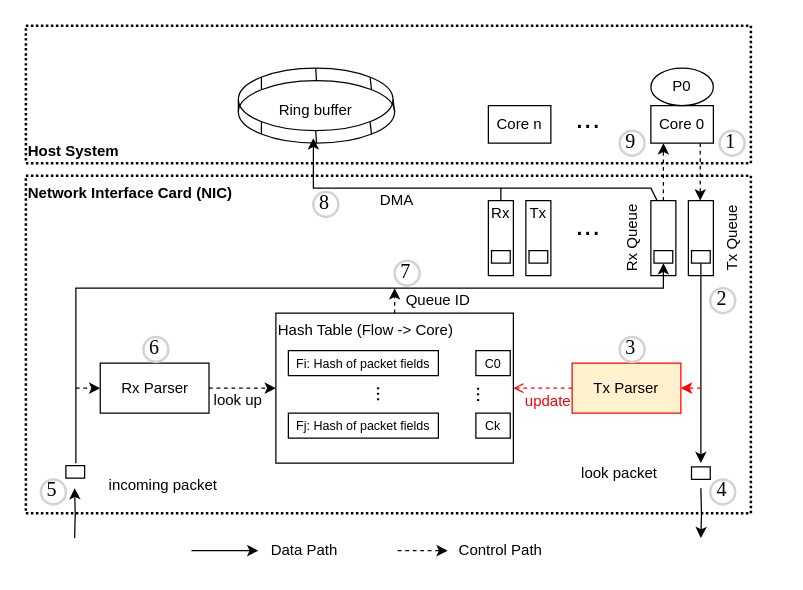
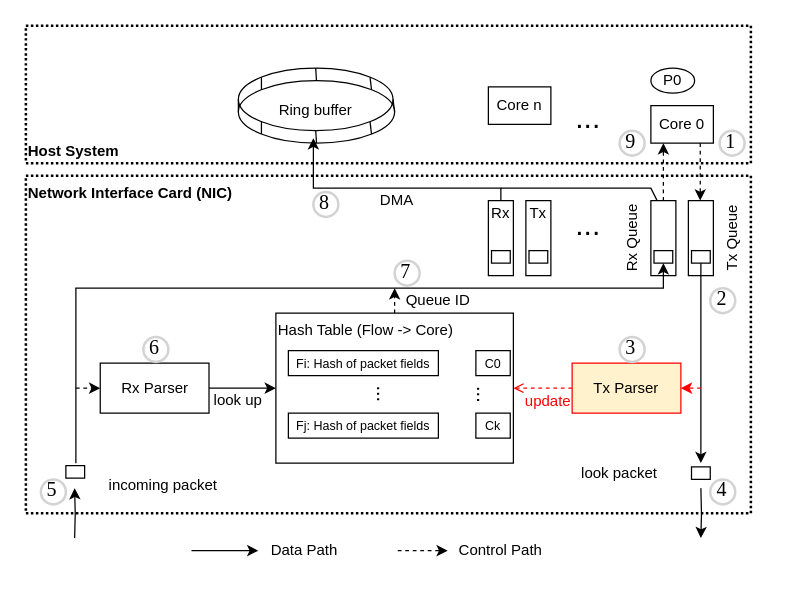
node "P0": size 63x38 -> 44x25
node "Core n": moved (519, 124) -> (519, 106)
edge "Rx Parser" -> "Hash Table (Flow -> Core)": style dashed -> solid
